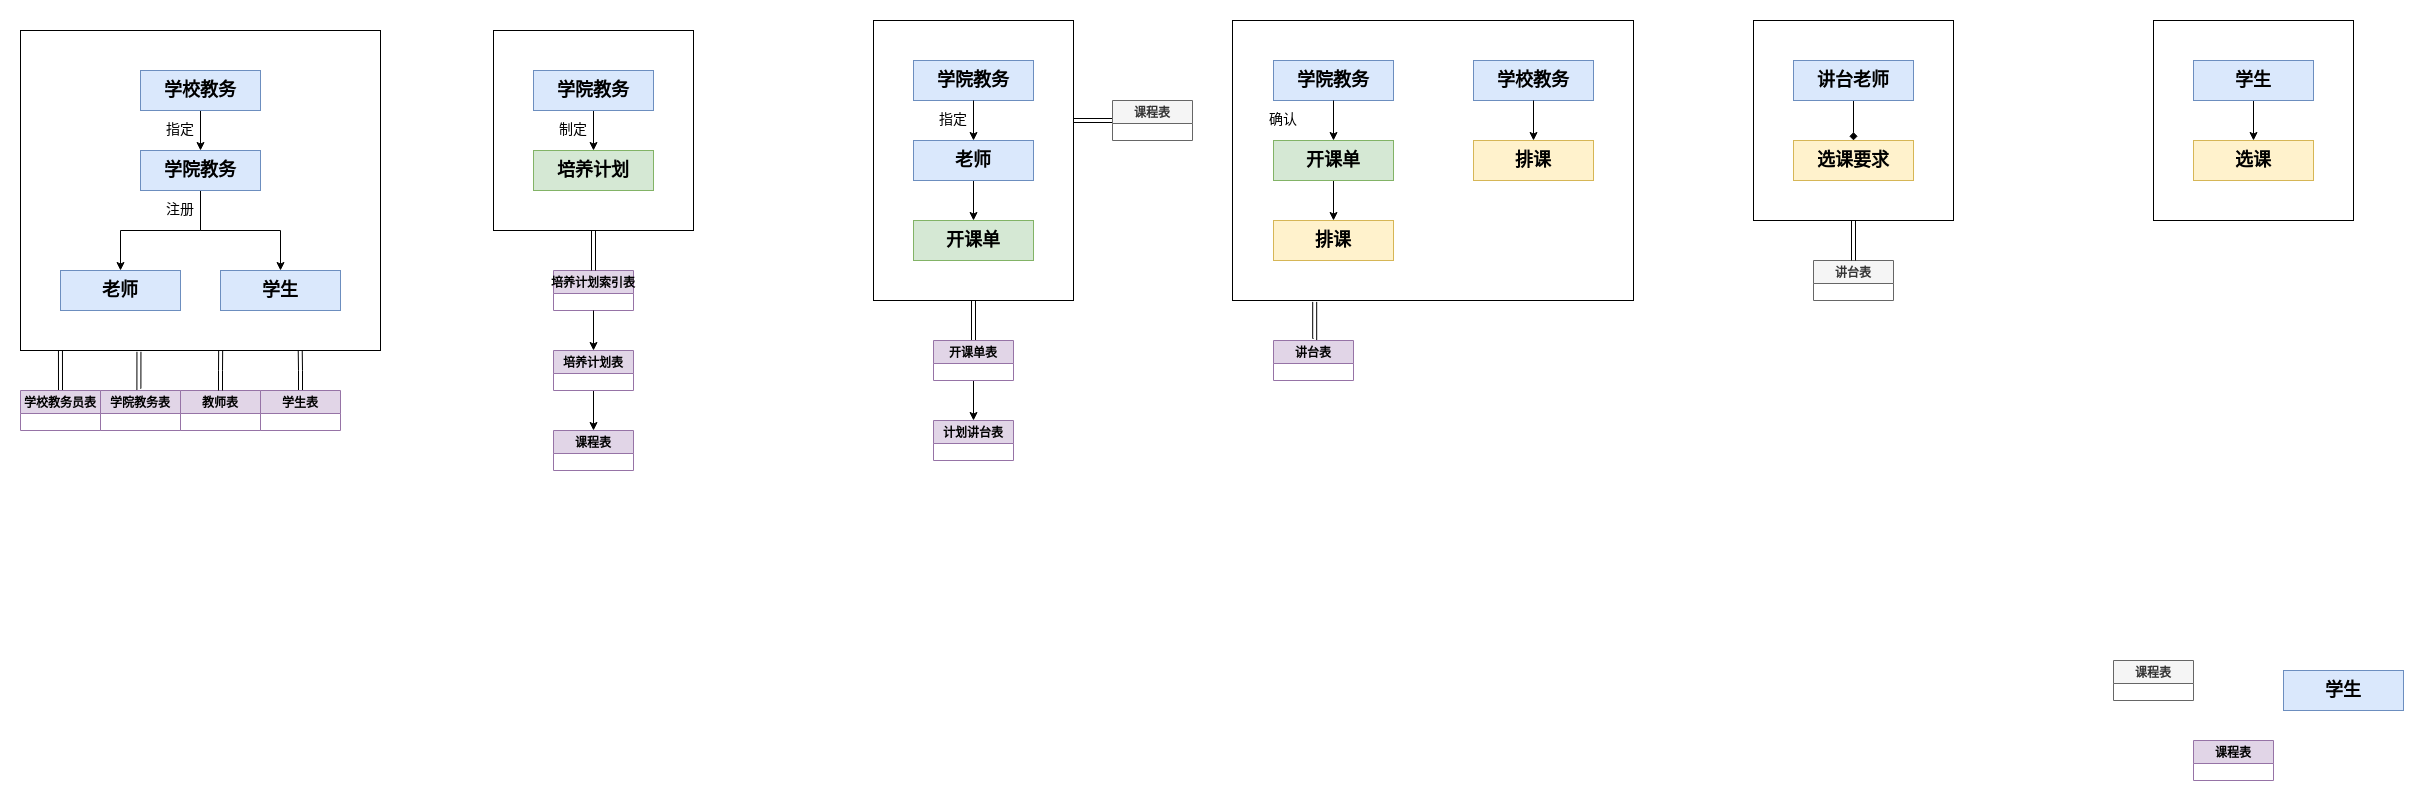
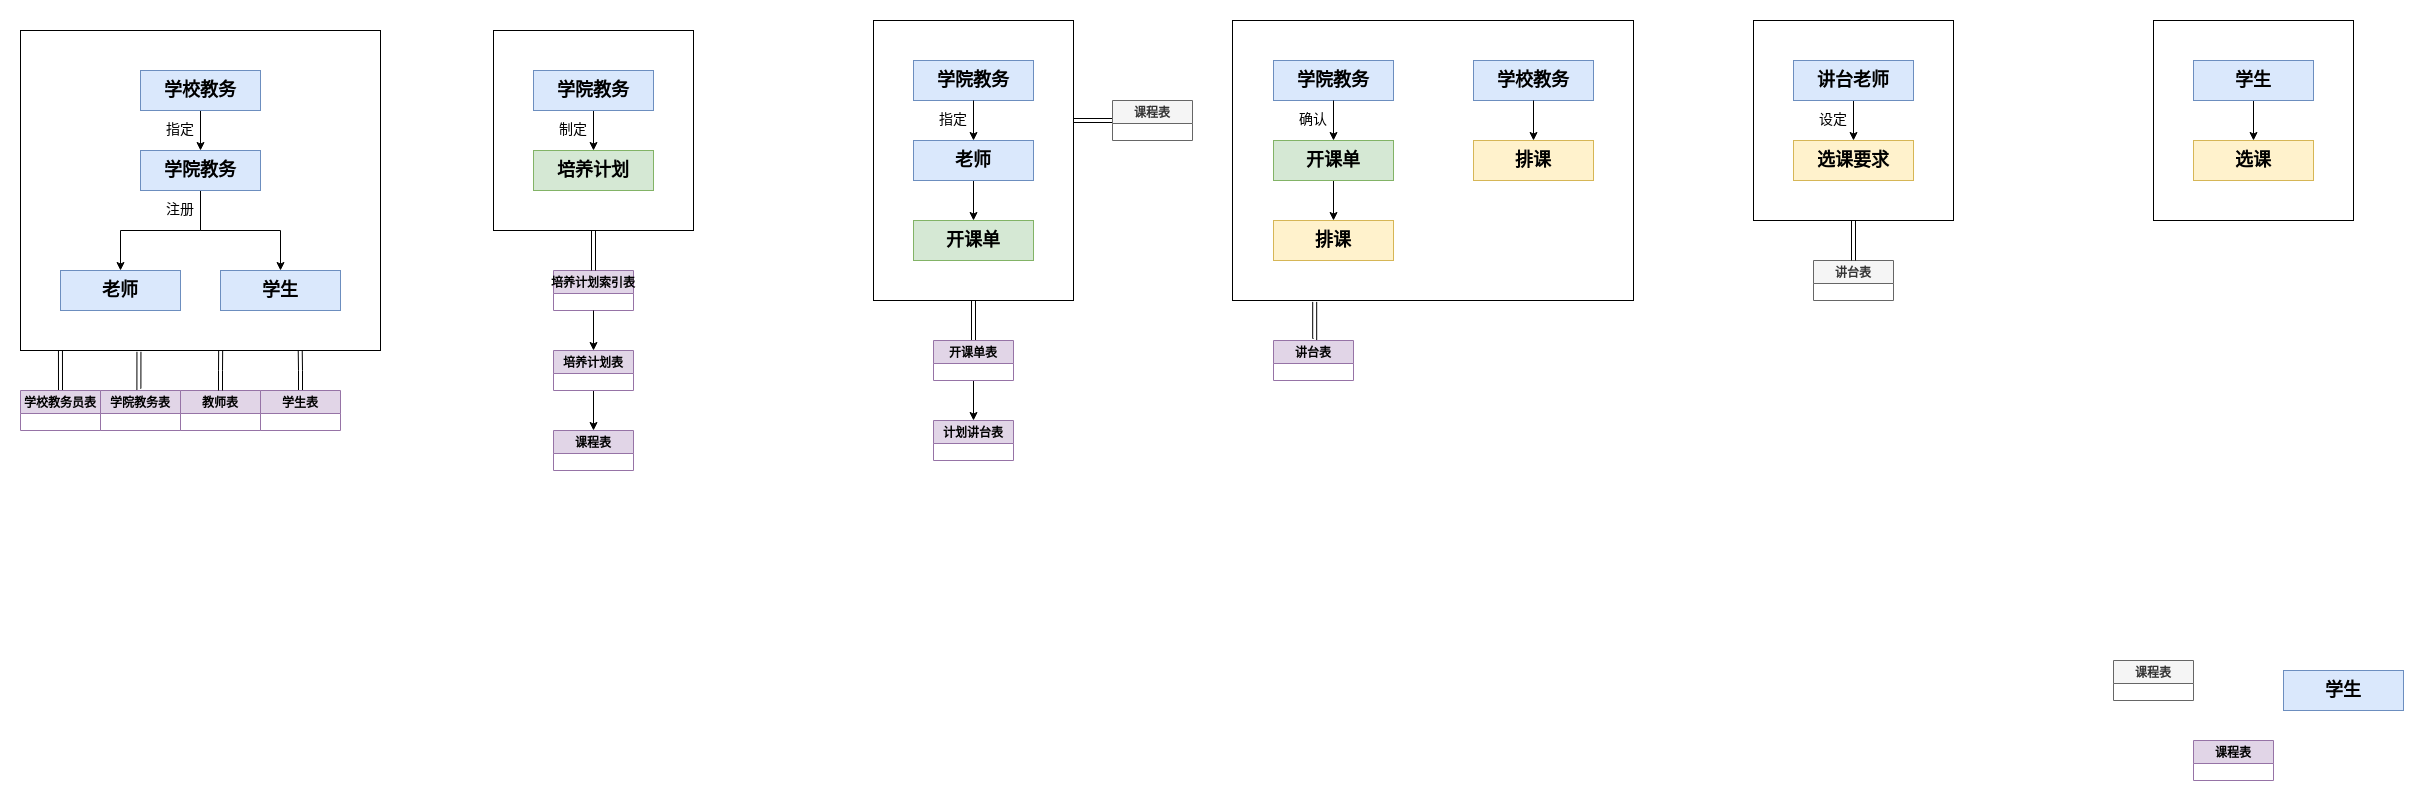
node "确认": moved (1284, 121) -> (1314, 121)
node "设定": added
edge "讲台老师" -> "选课要求": arrowhead diamond -> classic
